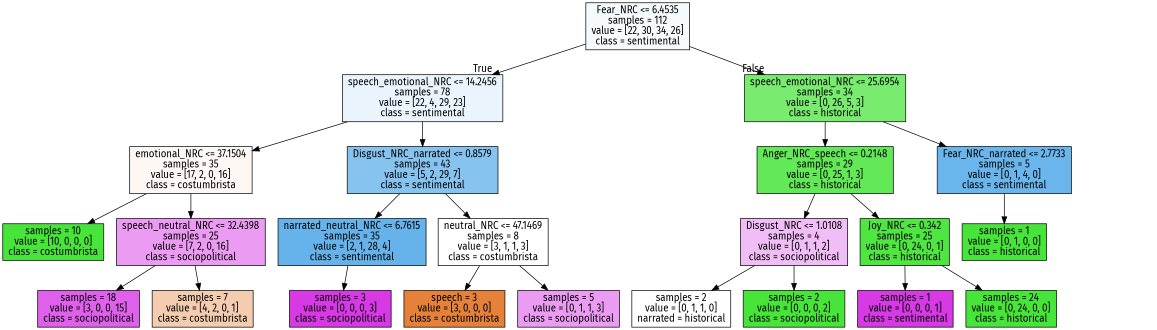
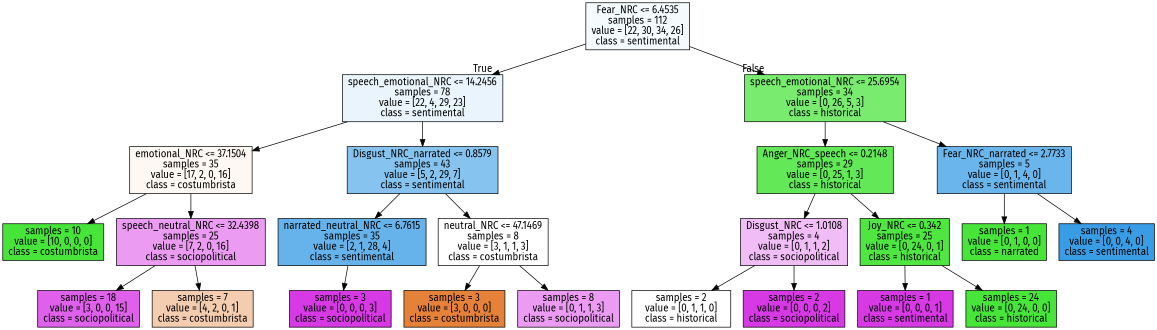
node "samples = 1 value = [0, 1, 0, 0] class = historical": label "samples = 1 value = [0, 1, 0, 0] class = historical" -> "samples = 1 value = [0, 1, 0, 0] class = narrated"
node "samples = 4 value = [0, 0, 4, 0] class = sentimental": added
node "speech = 3 value = [3, 0, 0, 0] class = costumbrista": label "speech = 3 value = [3, 0, 0, 0] class = costumbrista" -> "samples = 3 value = [3, 0, 0, 0] class = costumbrista"
node "samples = 5 value = [0, 1, 1, 3] class = sociopolitical": label "samples = 5 value = [0, 1, 1, 3] class = sociopolitical" -> "samples = 8 value = [0, 1, 1, 3] class = sociopolitical"
node "samples = 2 value = [0, 1, 1, 0] narrated = historical": label "samples = 2 value = [0, 1, 1, 0] narrated = historical" -> "samples = 2 value = [0, 1, 1, 0] class = historical"
node "samples = 2 value = [0, 0, 0, 2] class = sociopolitical": fillcolor #47e539ff -> #d739e5ff
